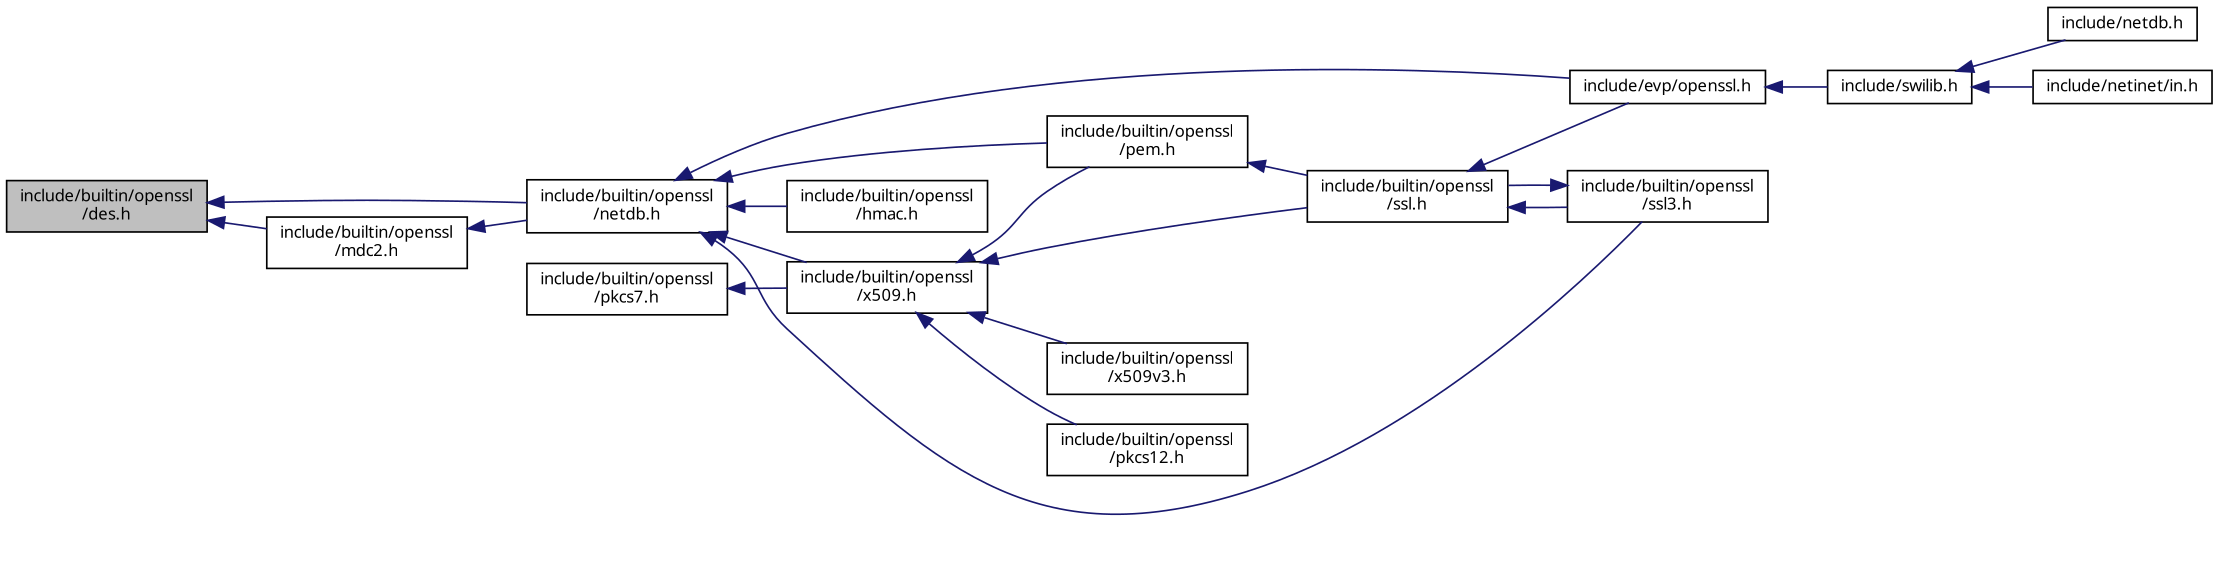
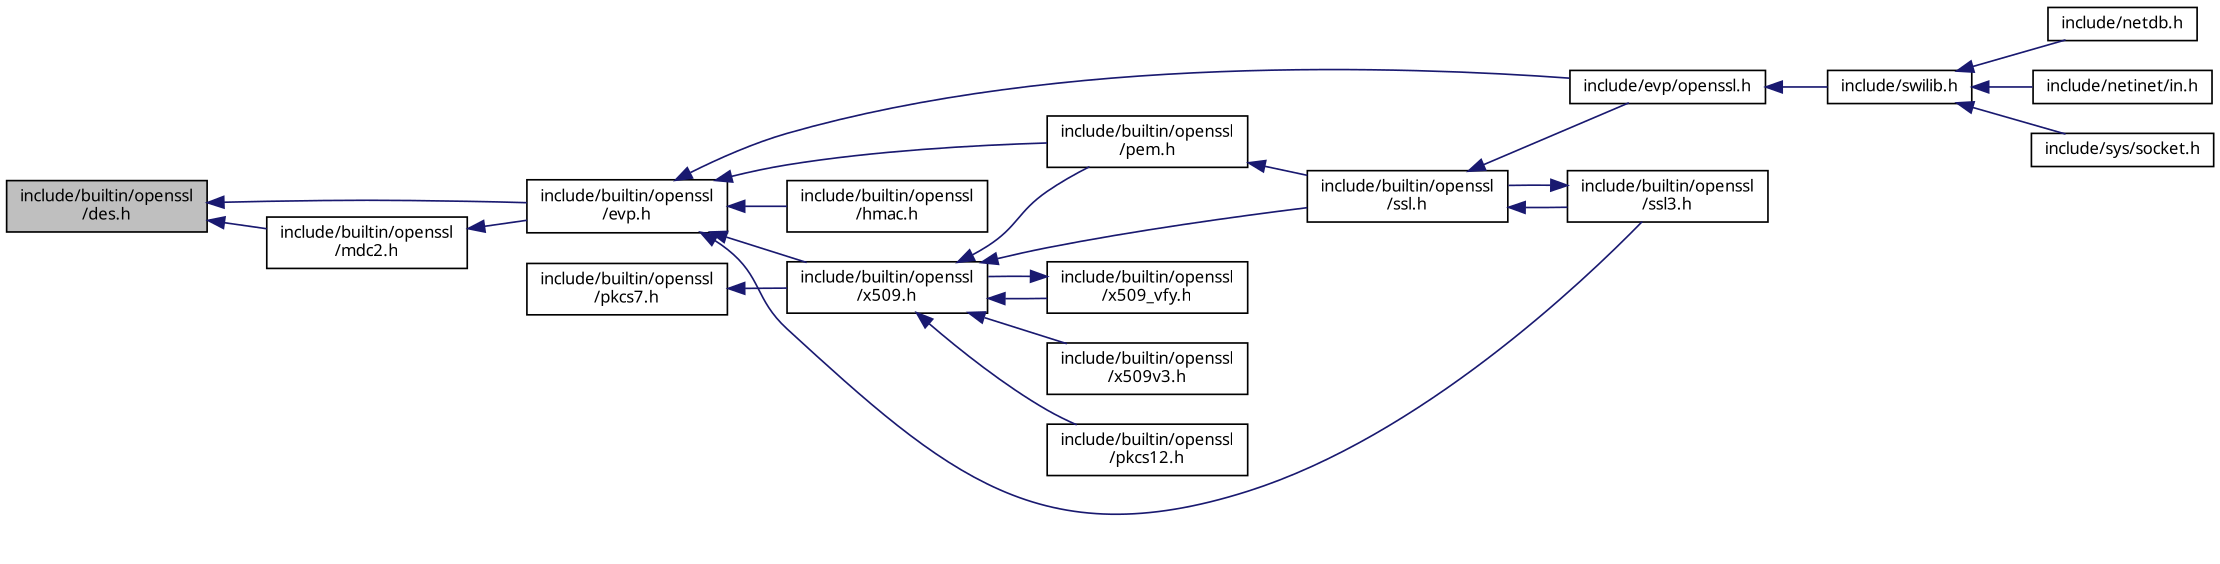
node "include/sys/socket.h": added
node "include/builtin/openssl /netdb.h": label "include/builtin/openssl /netdb.h" -> "include/builtin/openssl /evp.h"
node "include/builtin/openssl /x509_vfy.h": added
